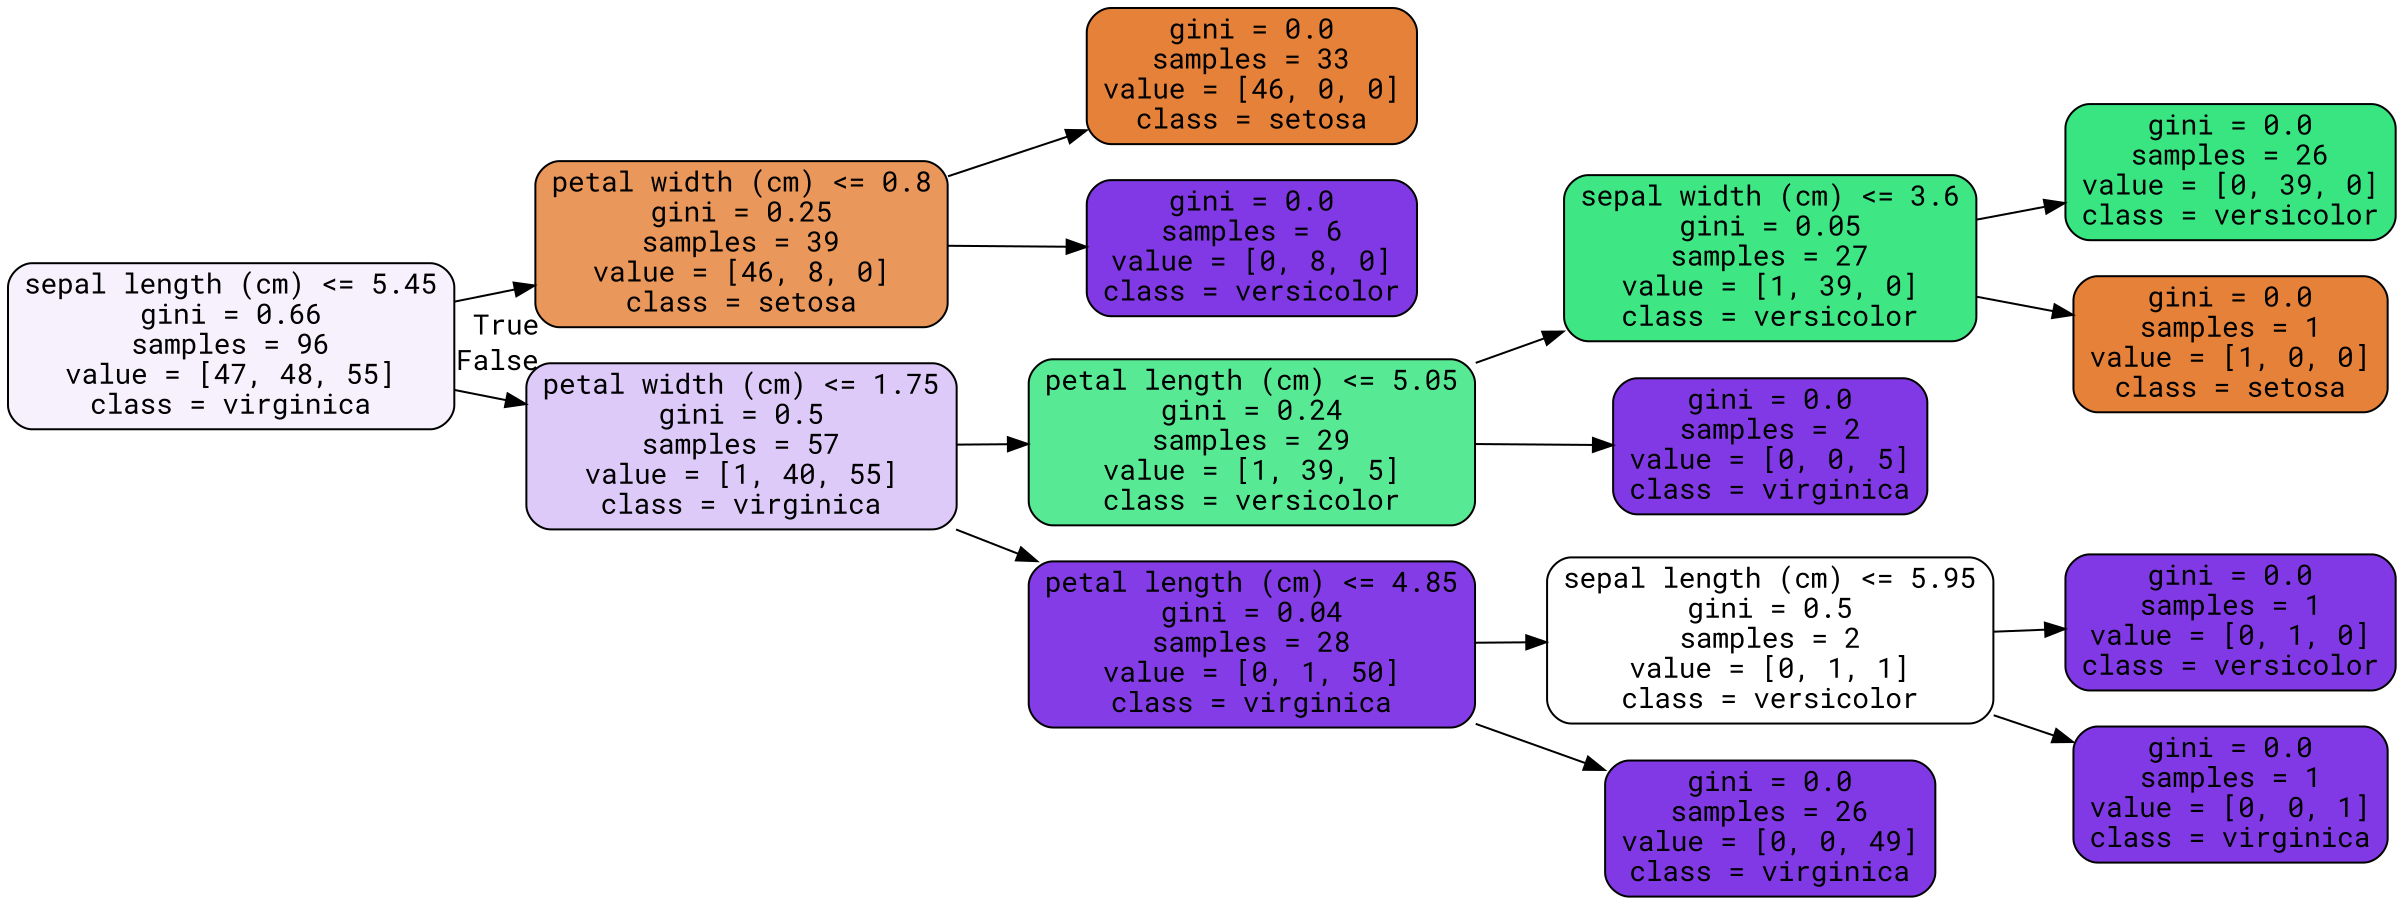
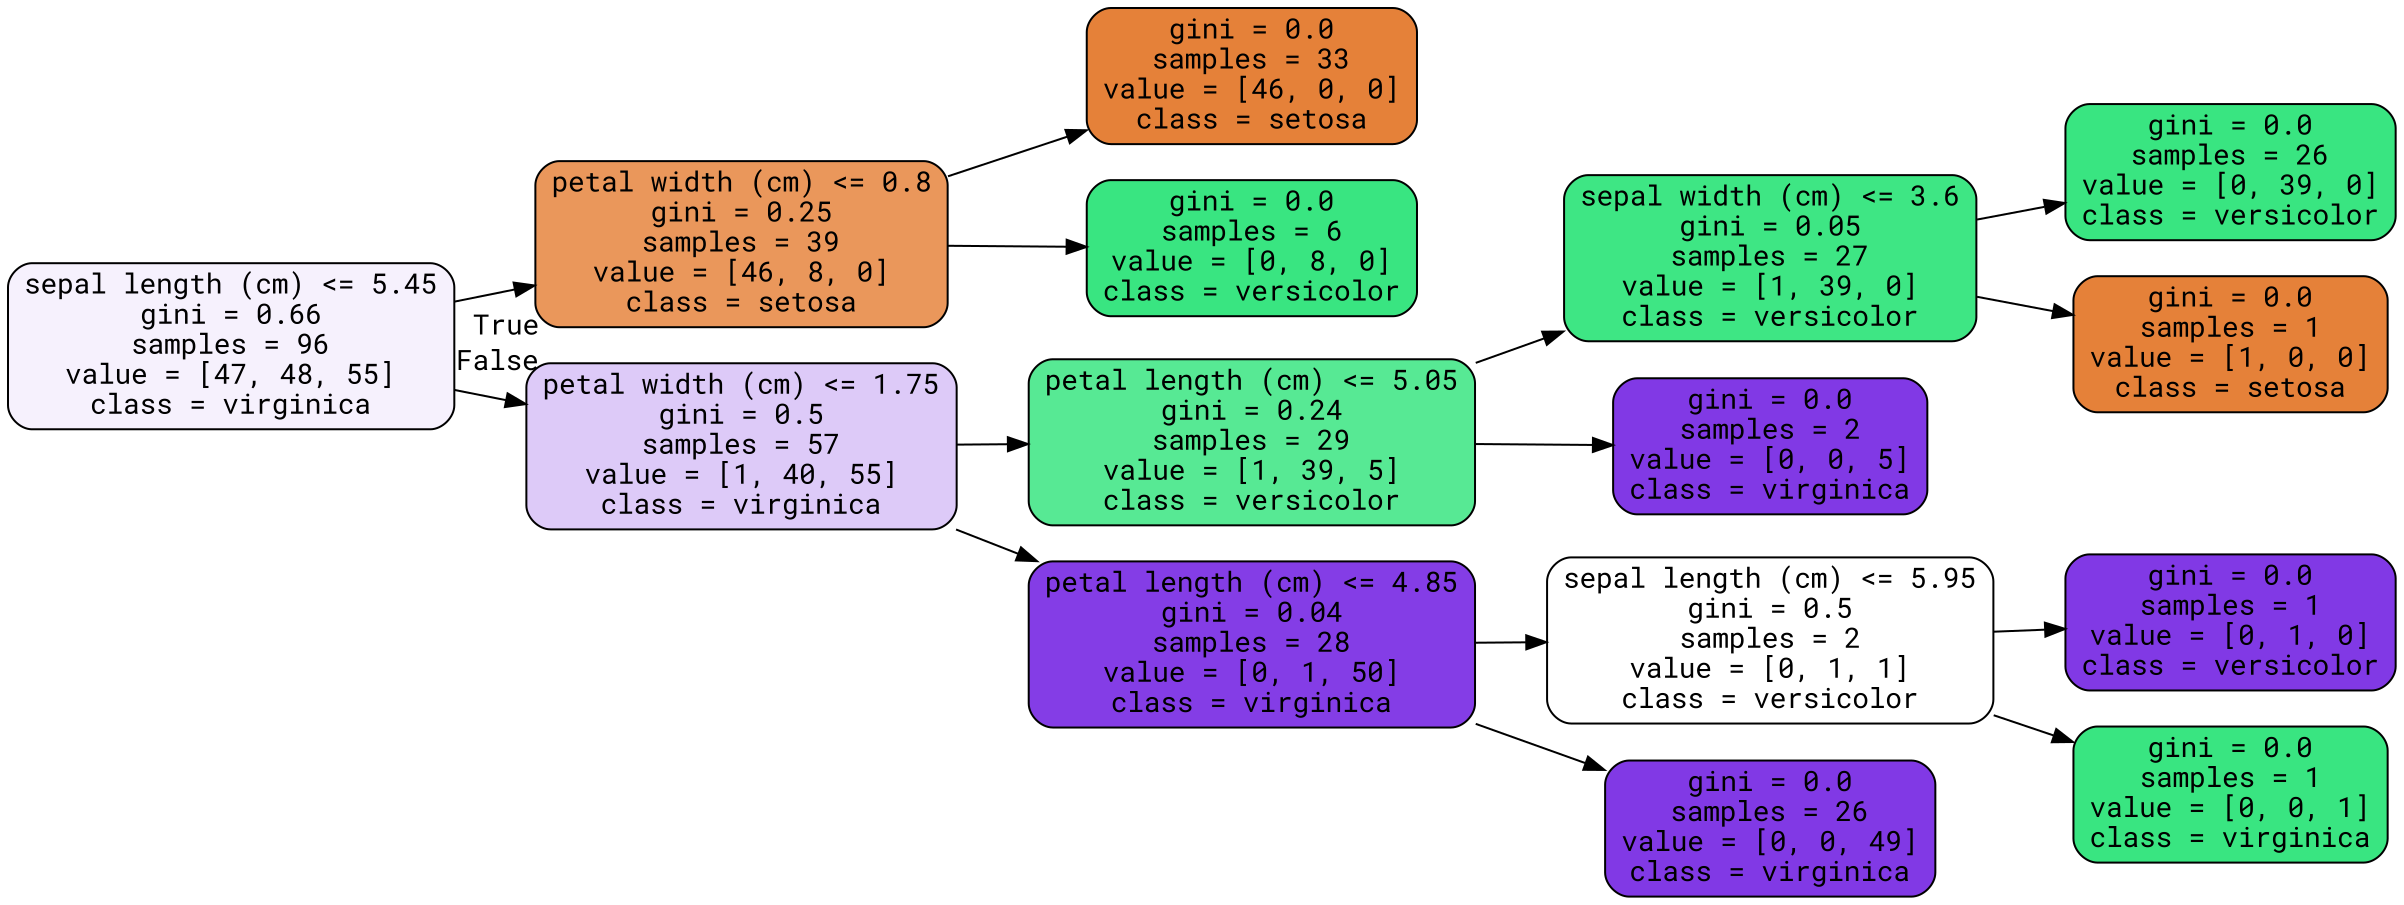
node "gini = 0.0 samples = 6 value = [0, 8, 0] class = versicolor": fillcolor #8139e5 -> #39e581
node "gini = 0.0 samples = 1 value = [0, 0, 1] class = virginica": fillcolor #8139e5 -> #39e581
